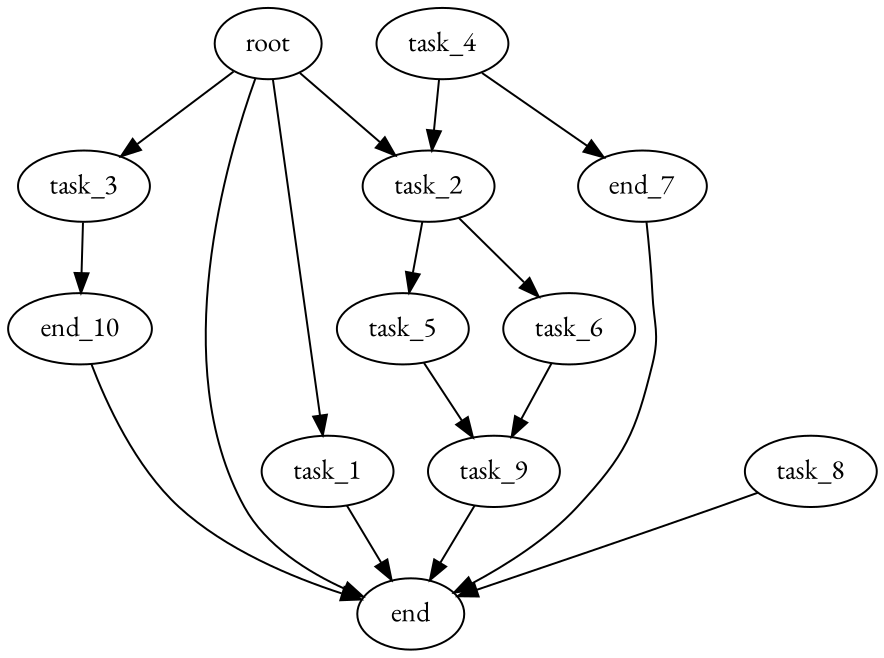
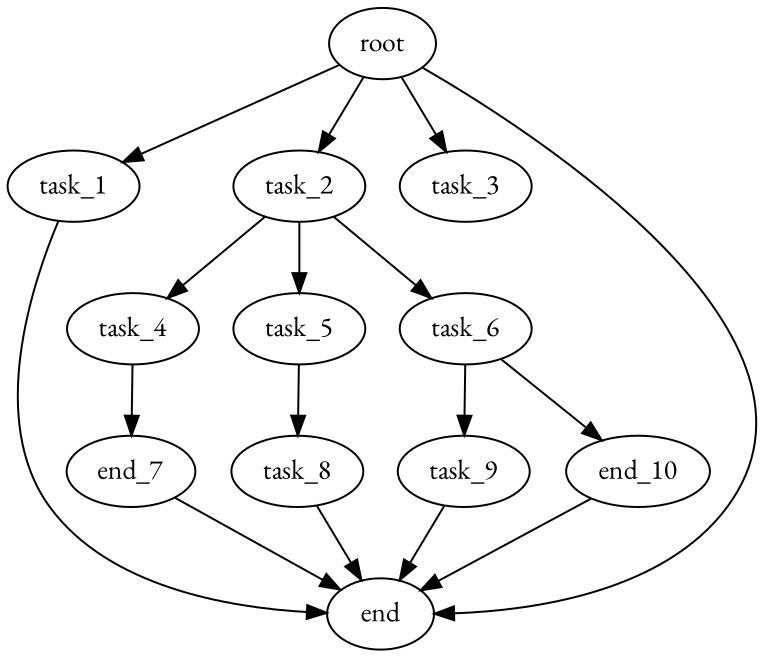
edge "task_4" -> "task_2": reversed
edge "task_3" -> "end_10": now "task_6" -> "end_10"
edge "task_5" -> "task_9": now "task_5" -> "task_8"
